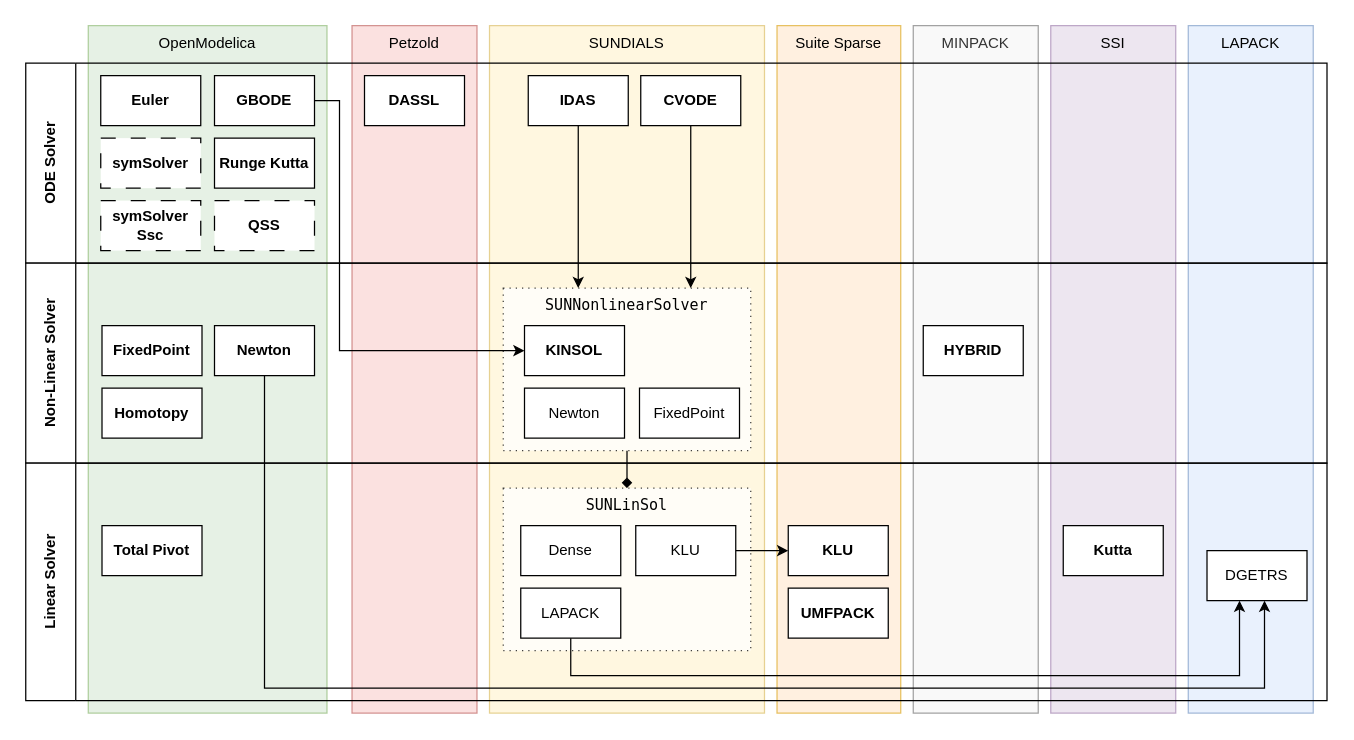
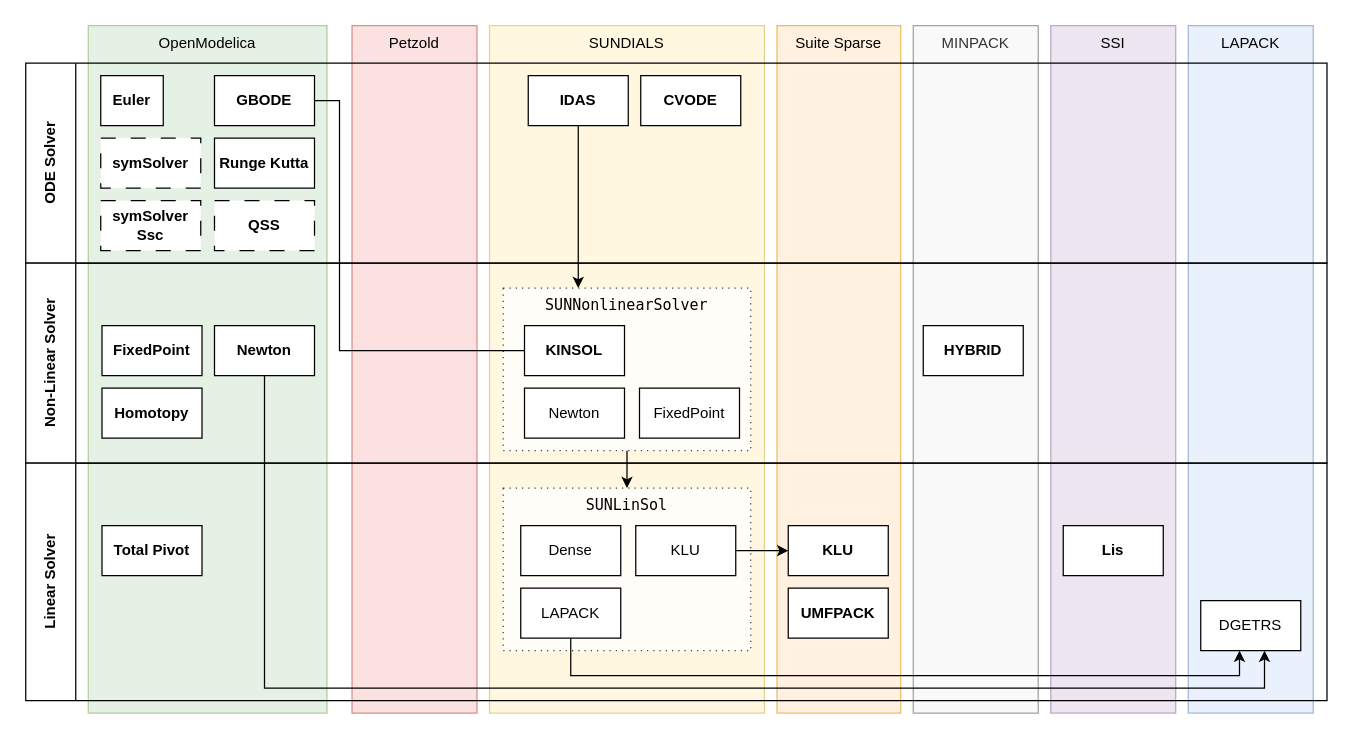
node "Euler": size 100x50 -> 63x50
node "DASSL": removed
edge "CVODE" -> "SUNNonlinearSolver": removed
edge "GBODE" -> "KINSOL": arrowhead classic -> none
edge "SUNNonlinearSolver" -> "SUNLinSol": arrowhead diamond -> classic
node "Kutta": label "Kutta" -> "Lis"
node "DGETRS": moved (1257, 576) -> (1251, 626)
